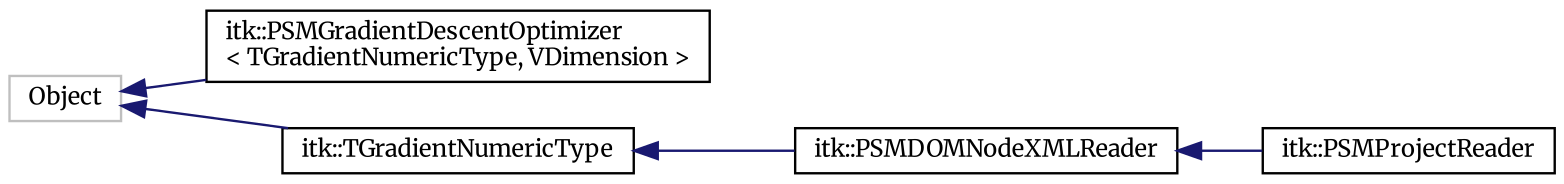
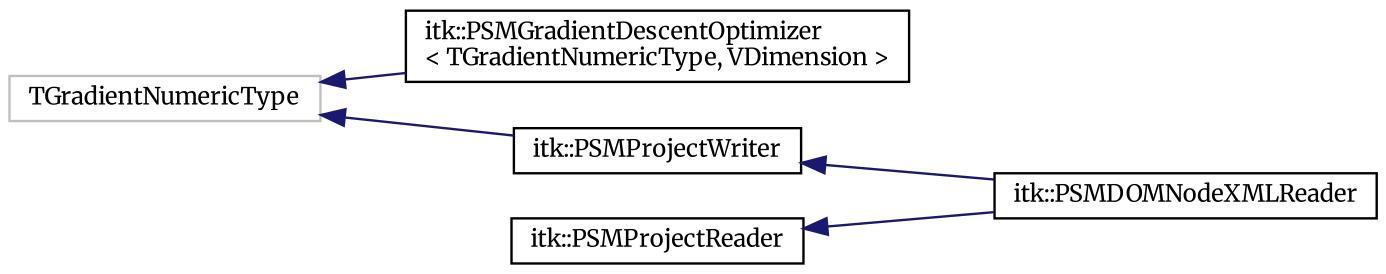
node "Object": label "Object" -> "TGradientNumericType"
node "itk::TGradientNumericType": label "itk::TGradientNumericType" -> "itk::PSMProjectWriter"
edge "itk::PSMProjectReader" -> "itk::PSMDOMNodeXMLReader": reversed
